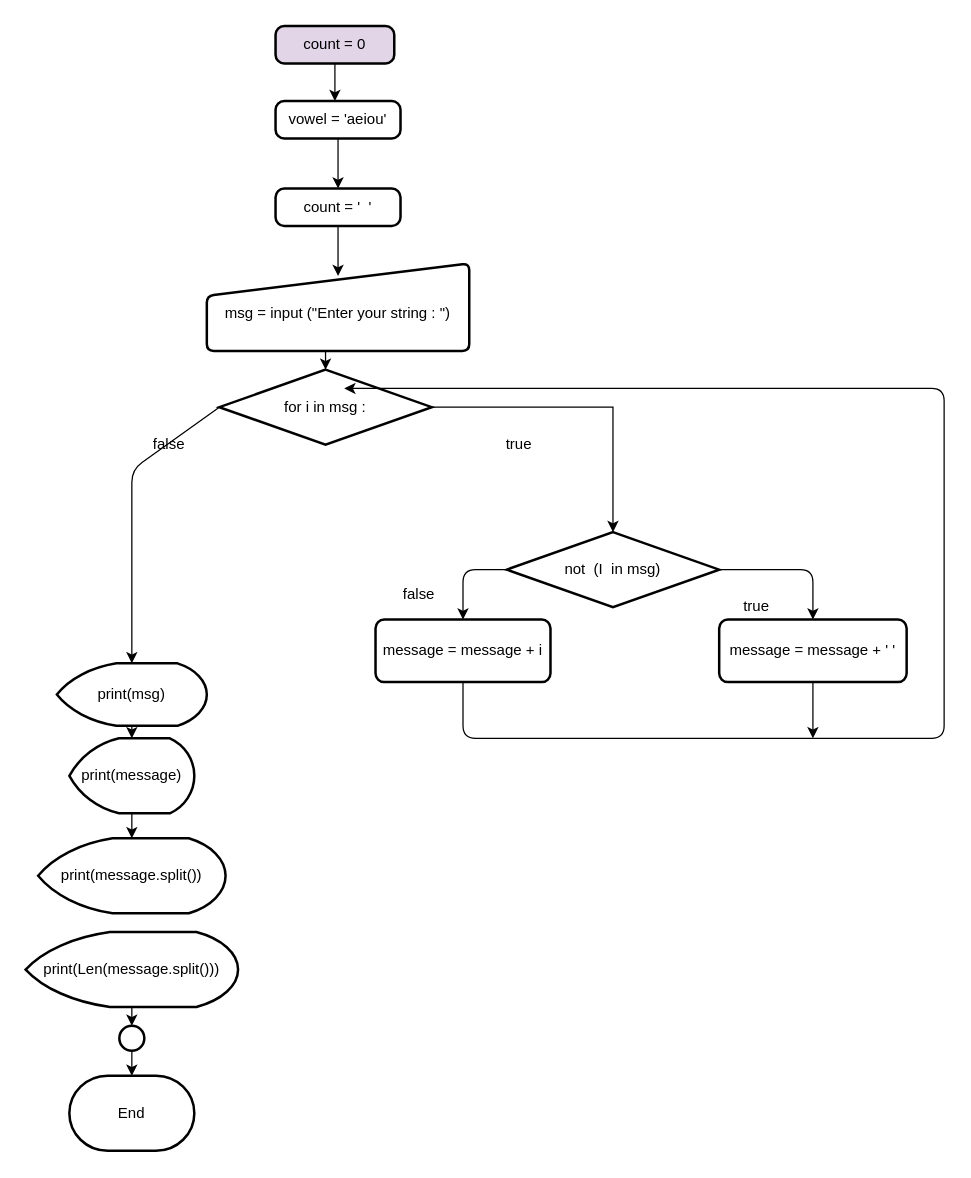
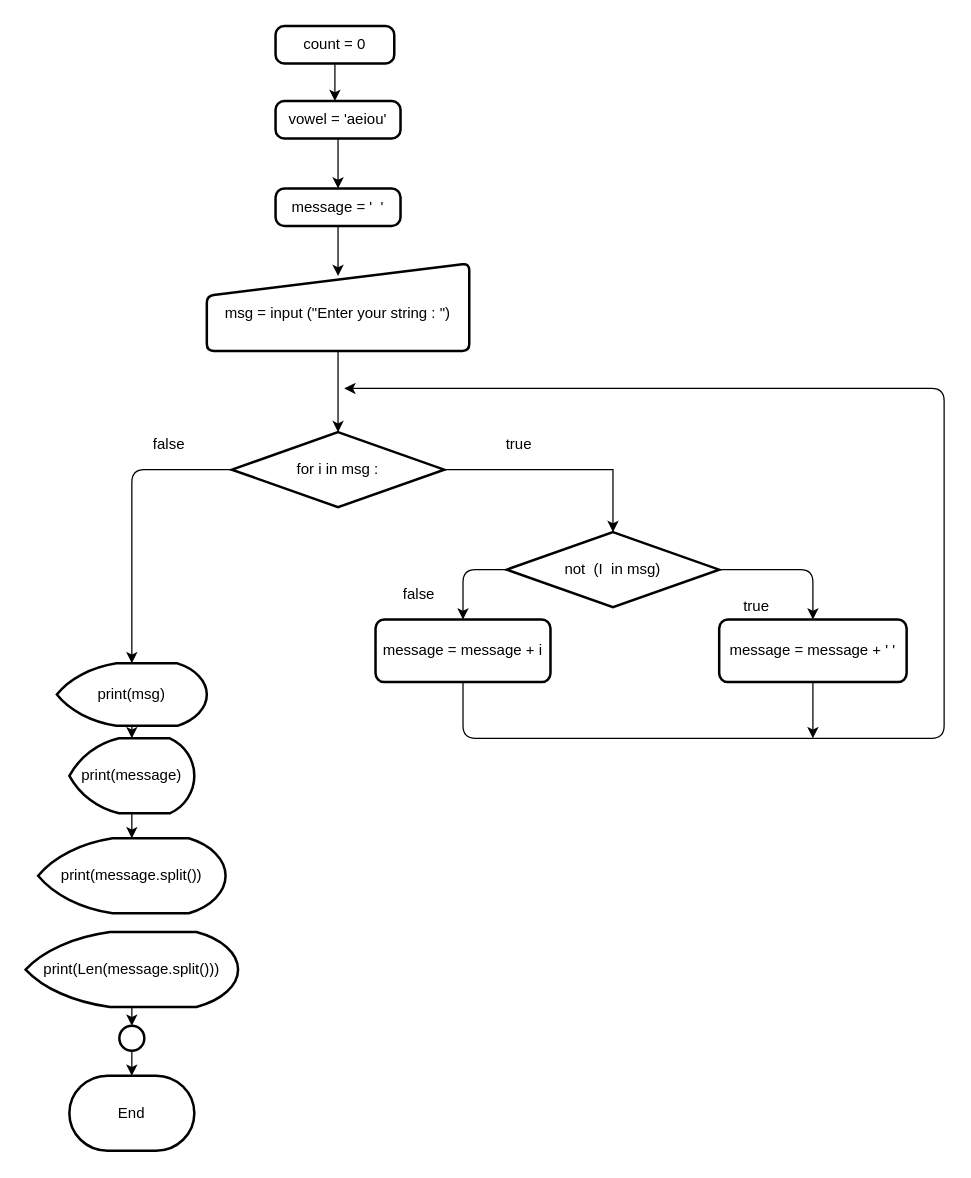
node "count = 0": fillcolor #e1d5e7 -> #ffffff
node "count = ' '": label "count = ' '" -> "message = ' '"
node "for i in msg :": moved (326, 407) -> (338, 469)
